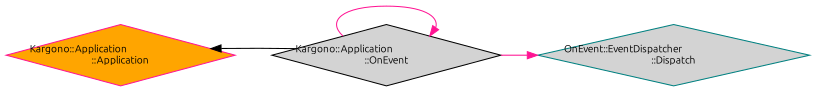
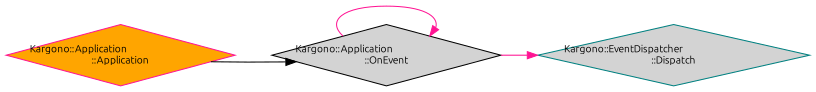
edge "Kargono::Application ::OnEvent" -> "Kargono::Application ::Application": reversed
node "OnEvent::EventDispatcher ::Dispatch": label "OnEvent::EventDispatcher ::Dispatch" -> "Kargono::EventDispatcher ::Dispatch"
